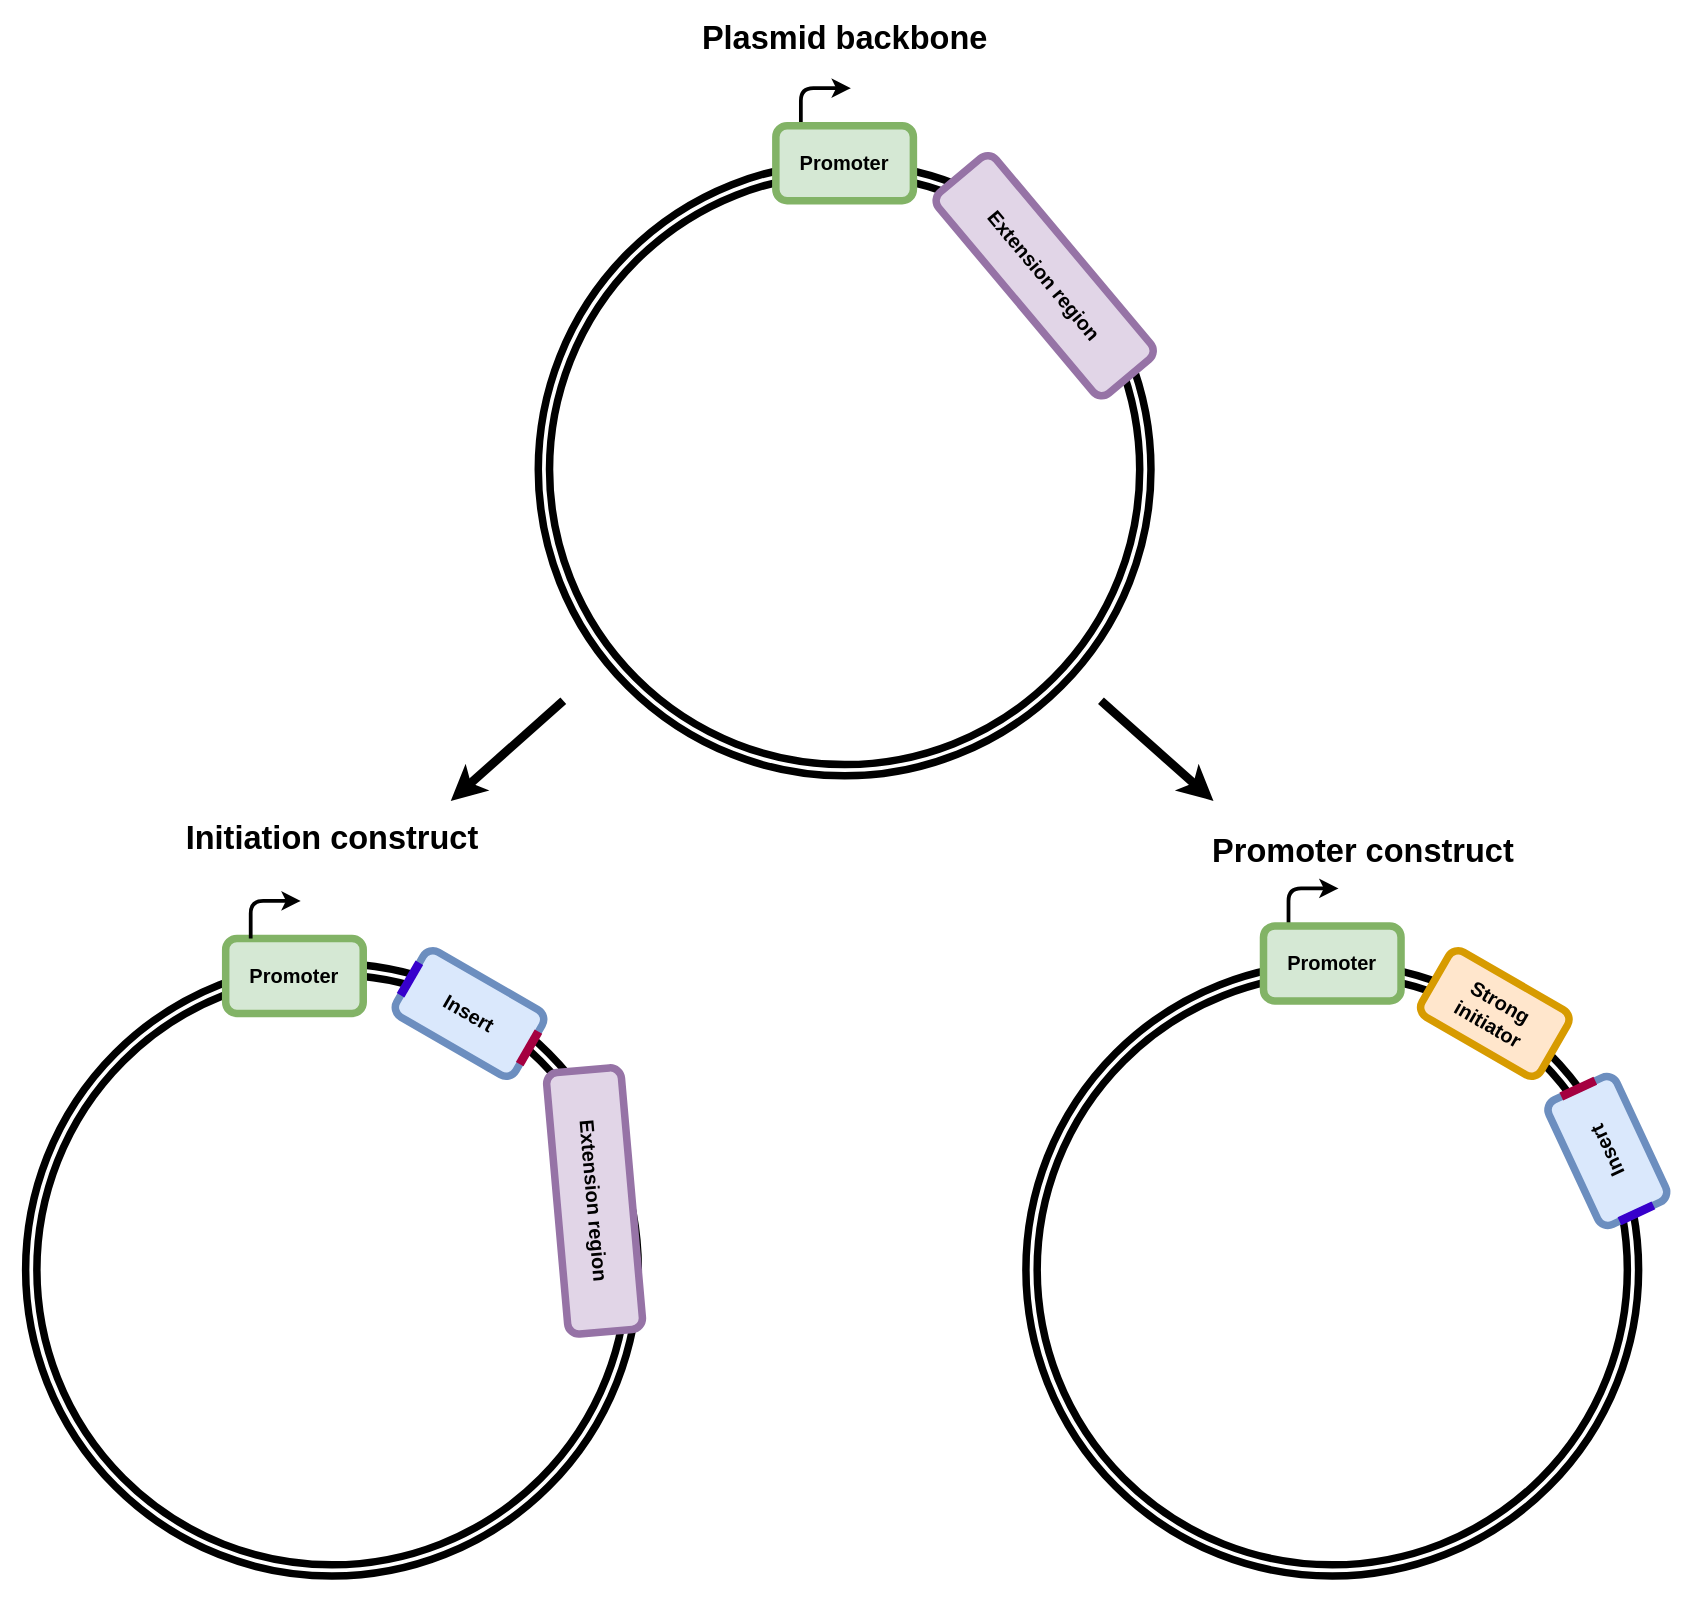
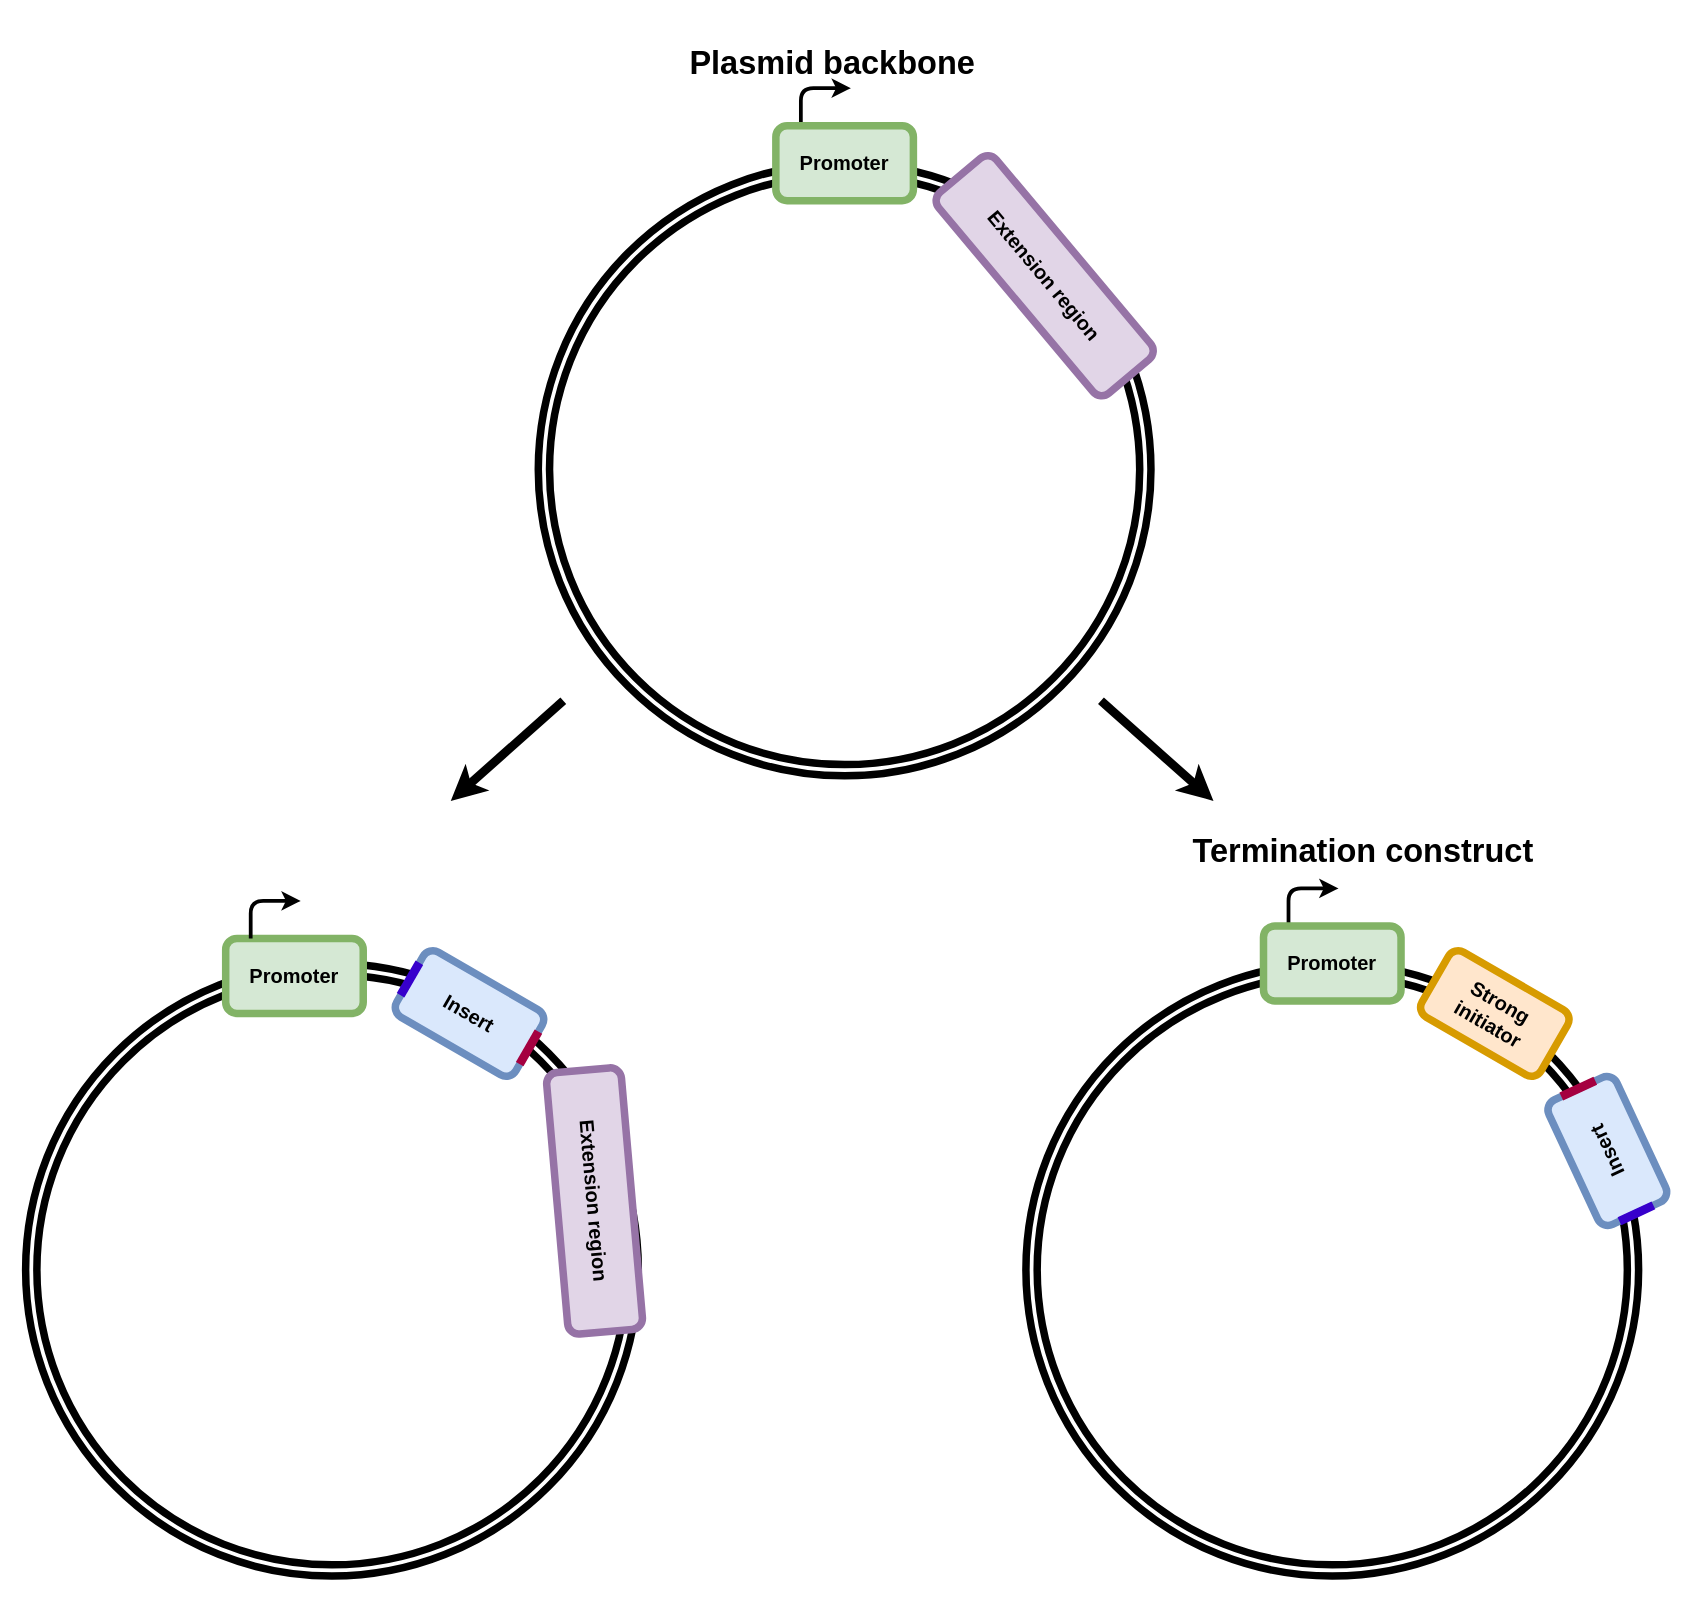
node "Plasmid backbone": moved (844, 38) -> (832, 63)
node "Initiation construct": removed
node "Promoter construct": label "Promoter construct" -> "Termination construct"
